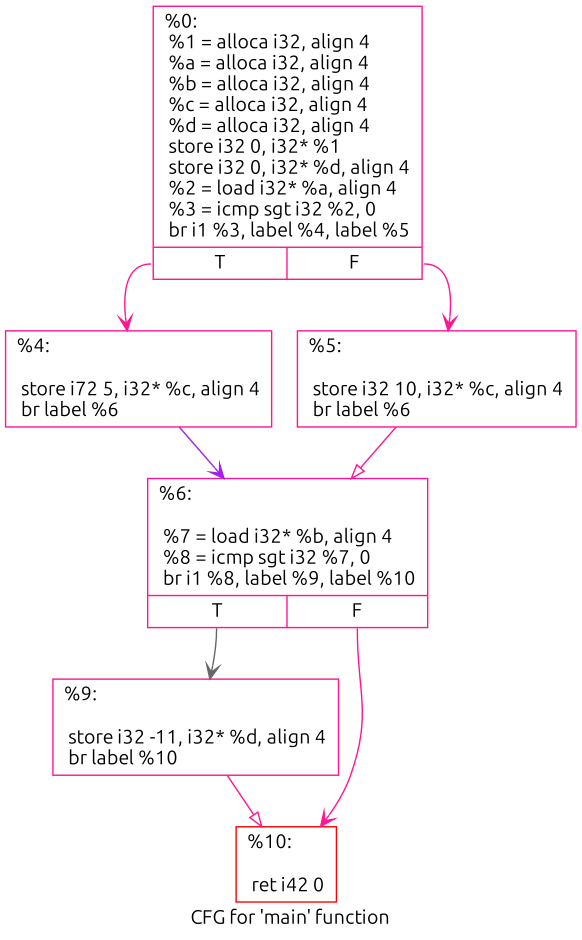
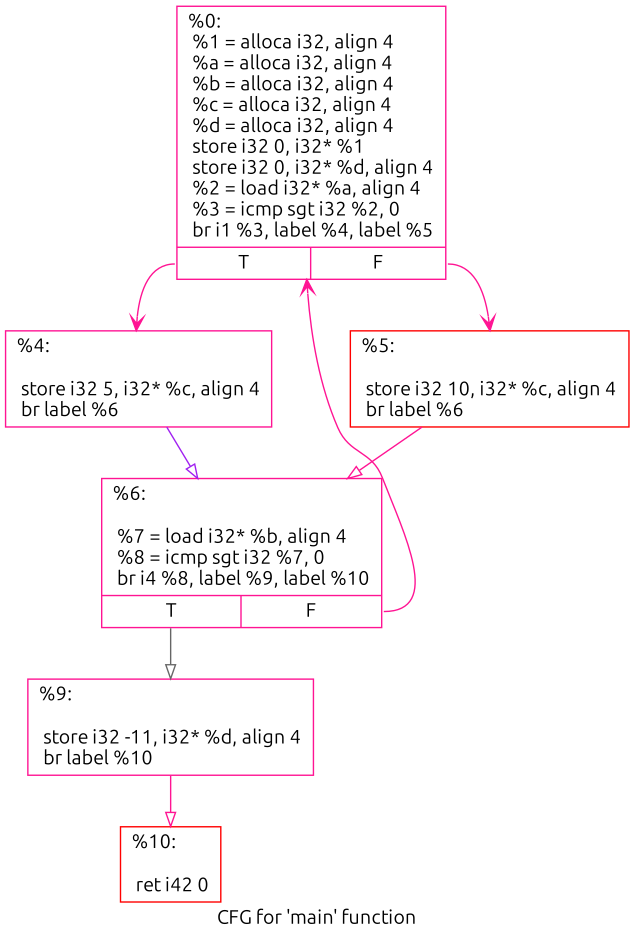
node "%5:": color deeppink -> red
node "%4:": text "store i72 5, i32* %c, align 4" -> "store i32 5, i32* %c, align 4"
edge "%4:" -> "%6:": arrowhead vee -> onormal
node "%6:": text "br i1 %8, label %9, label %10" -> "br i4 %8, label %9, label %10"
edge "%6:" -> "%9:": arrowhead vee -> onormal
edge "%6:" -> "%10:": now "%6:" -> "%0:"
